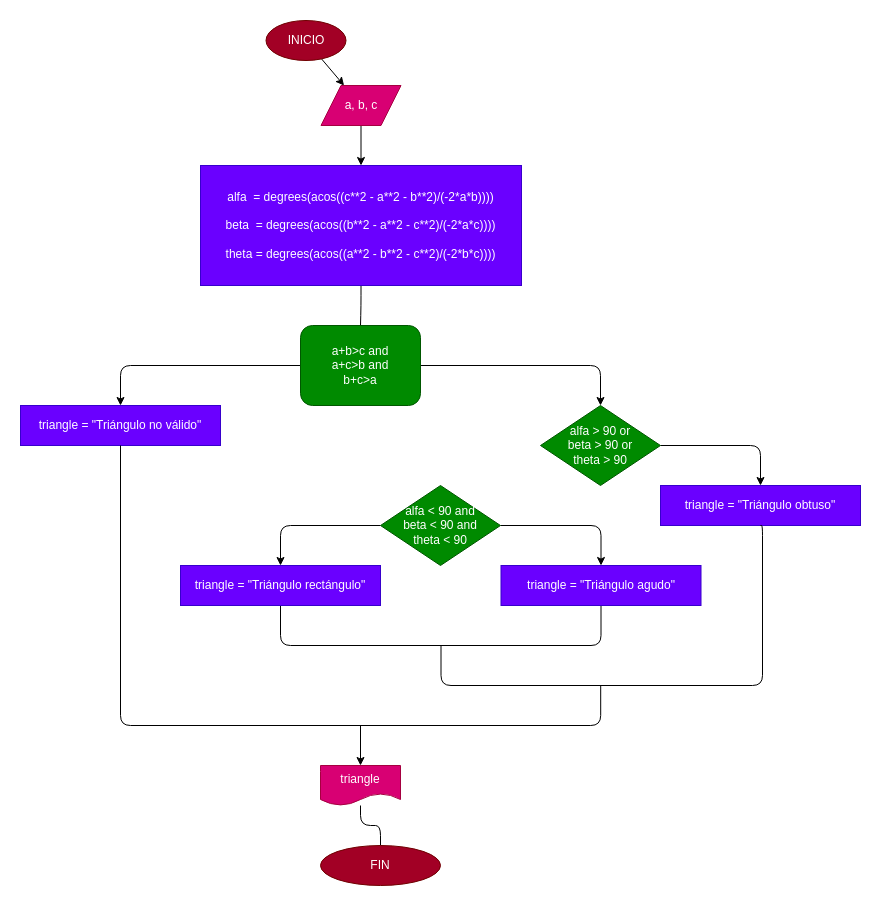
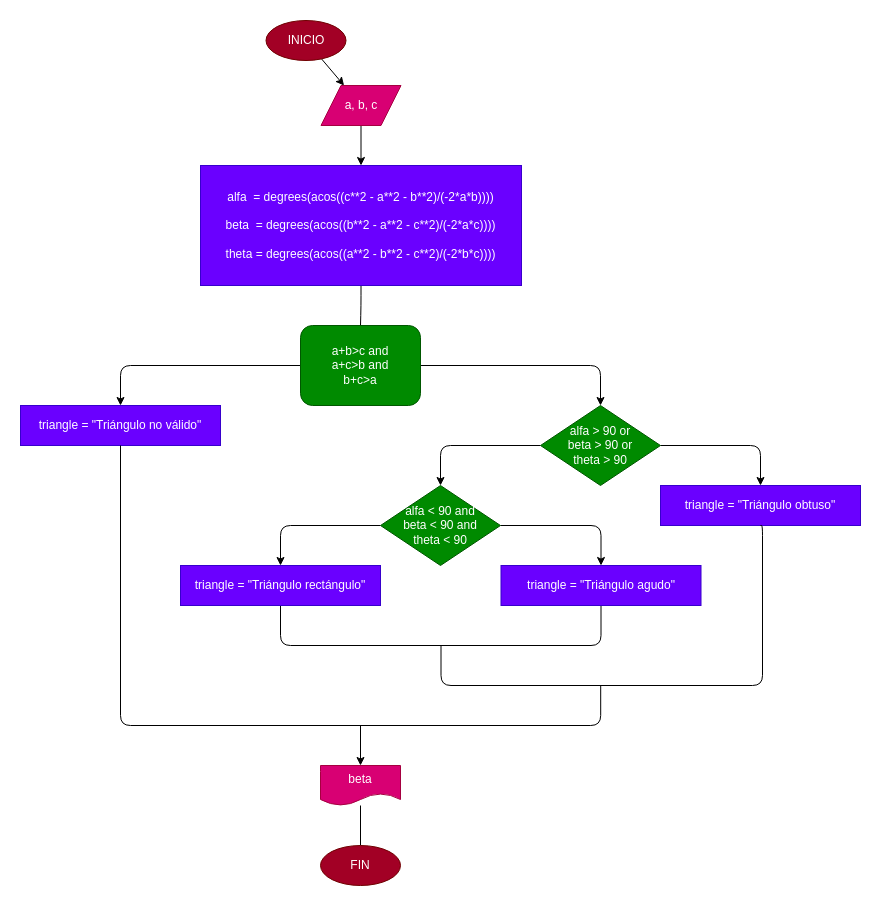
edge "alfa > 90 or beta > 90 or theta > 90" -> "alfa < 90 and beta < 90 and theta < 90": added
node "triangle": label "triangle" -> "beta"
node "FIN": size 120x40 -> 80x40
